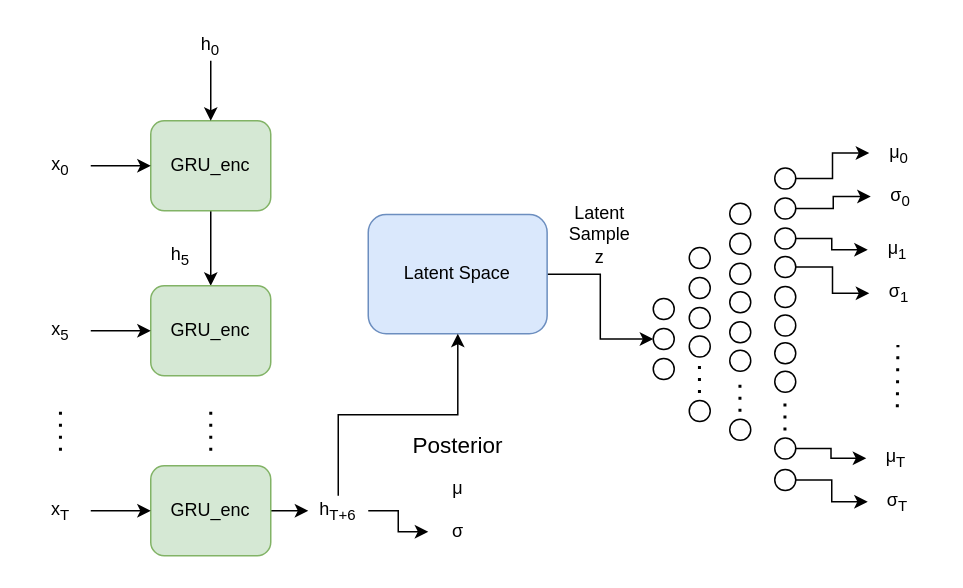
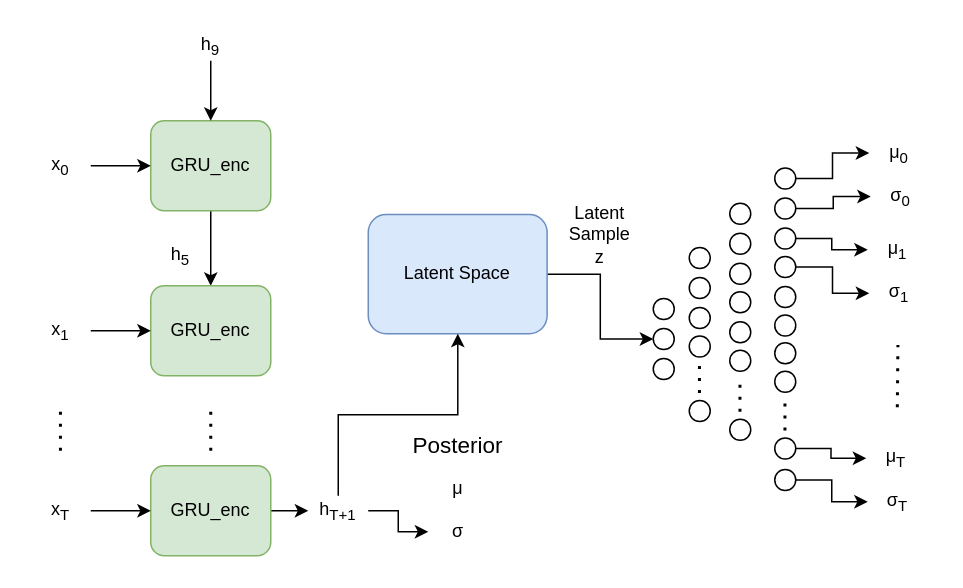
node "h0": label "h0" -> "h9"
node "x5": label "x5" -> "x1"
node "hT+6": label "hT+6" -> "hT+1"
